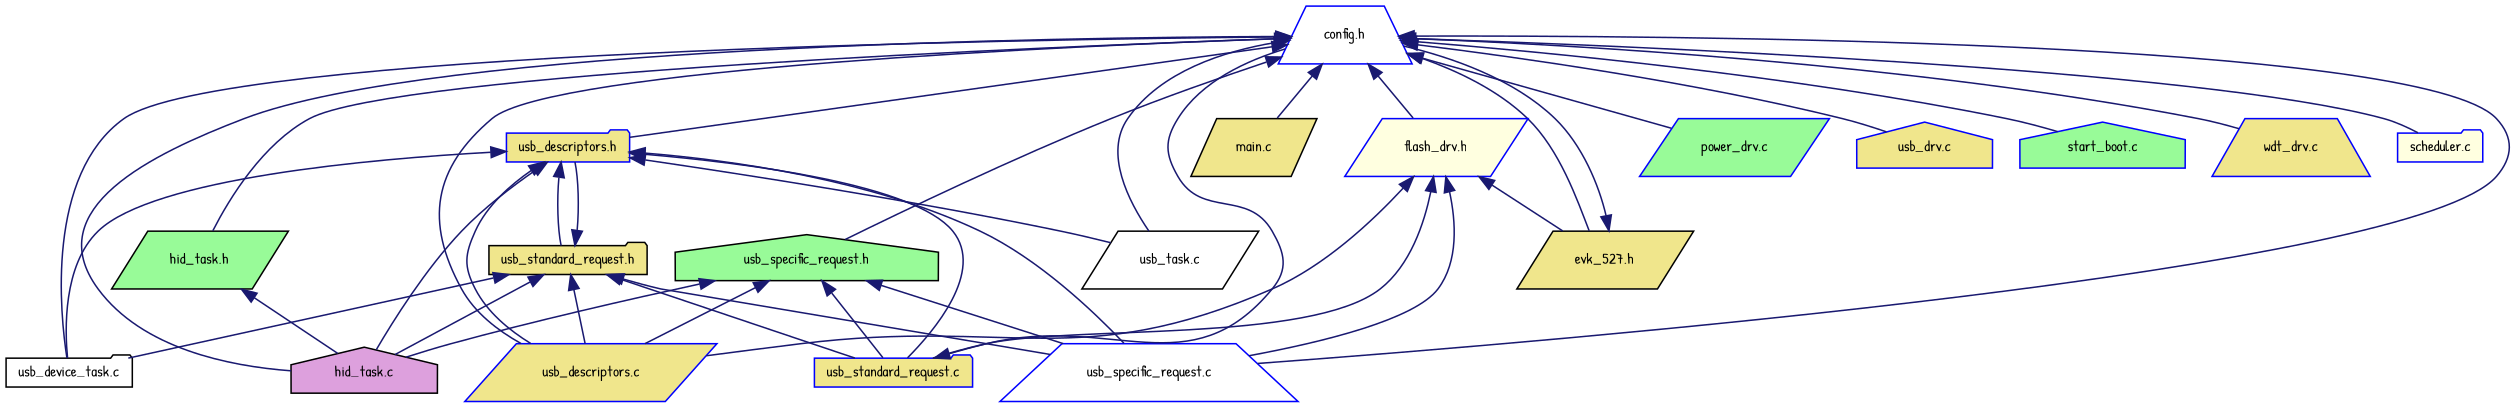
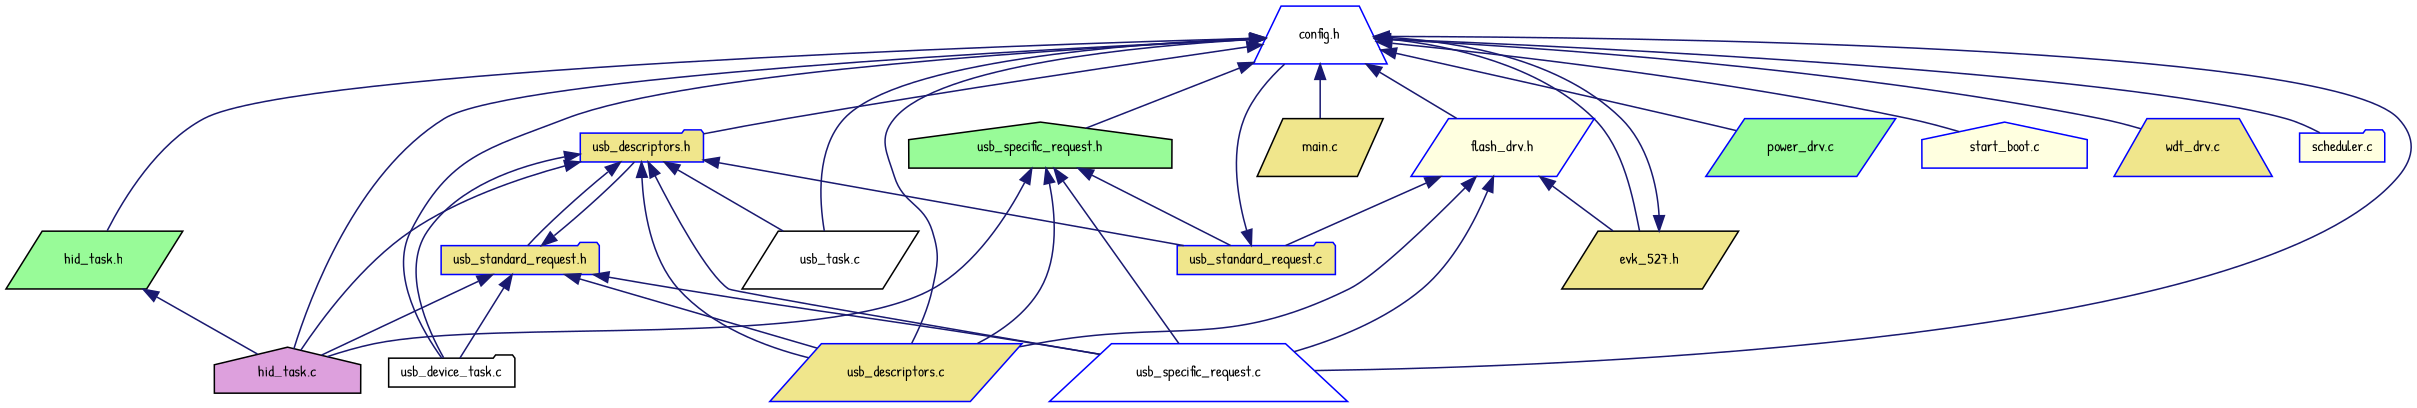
node "usb_drv.c": removed
node "start_boot.c": fillcolor palegreen -> lightyellow
node "usb_standard_request.h": color black -> blue
edge "usb_standard_request.c" -> "usb_standard_request.h": removed
